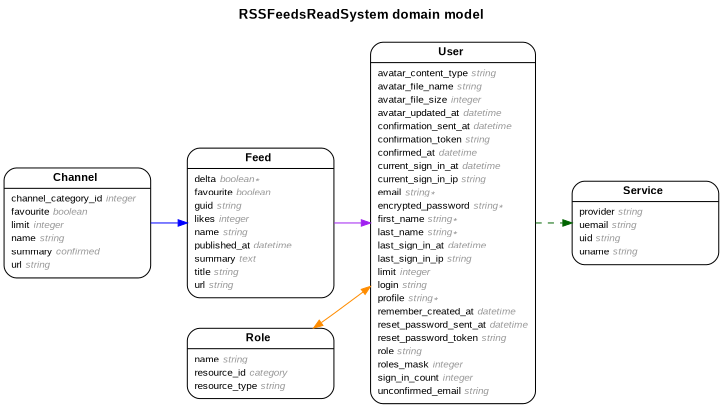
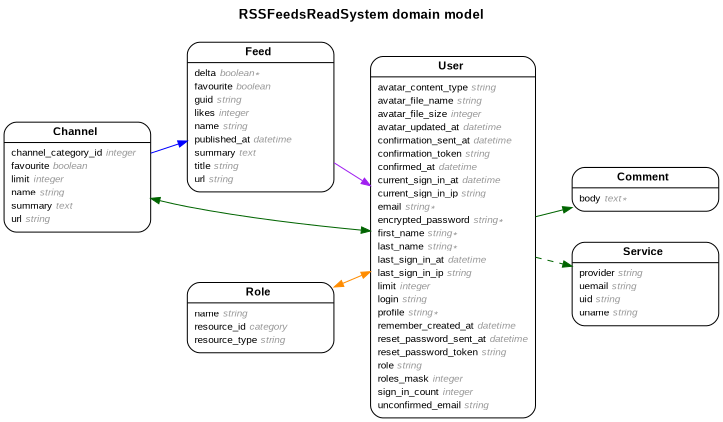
node "Comment": added
edge "Channel" -- "User": added
node "Channel": text "confirmed" -> "text"
